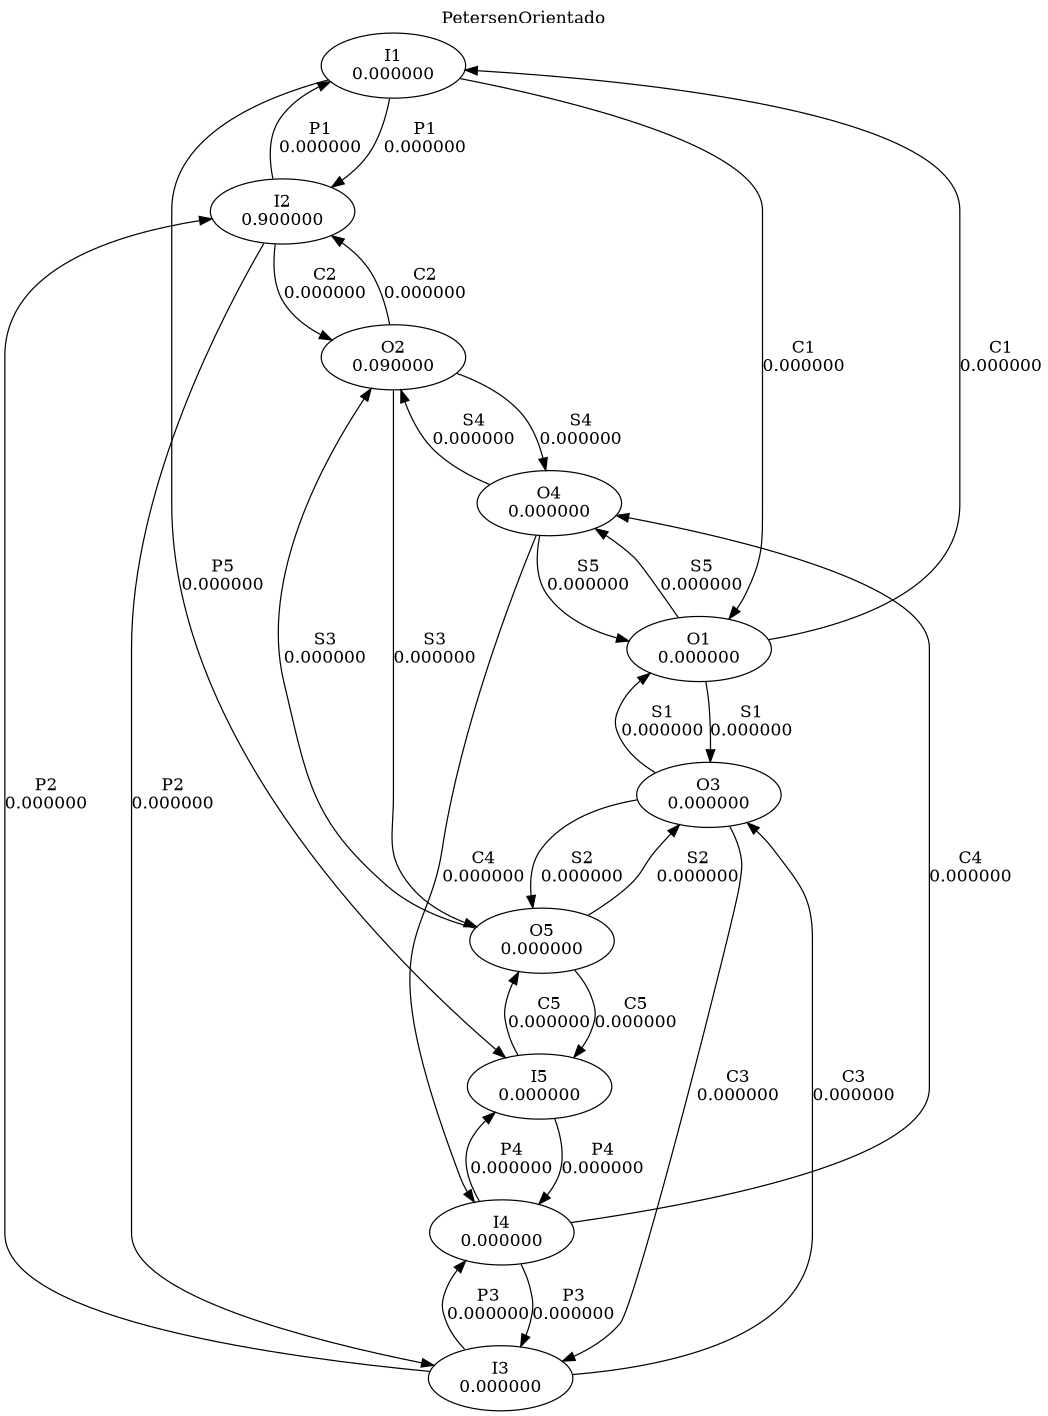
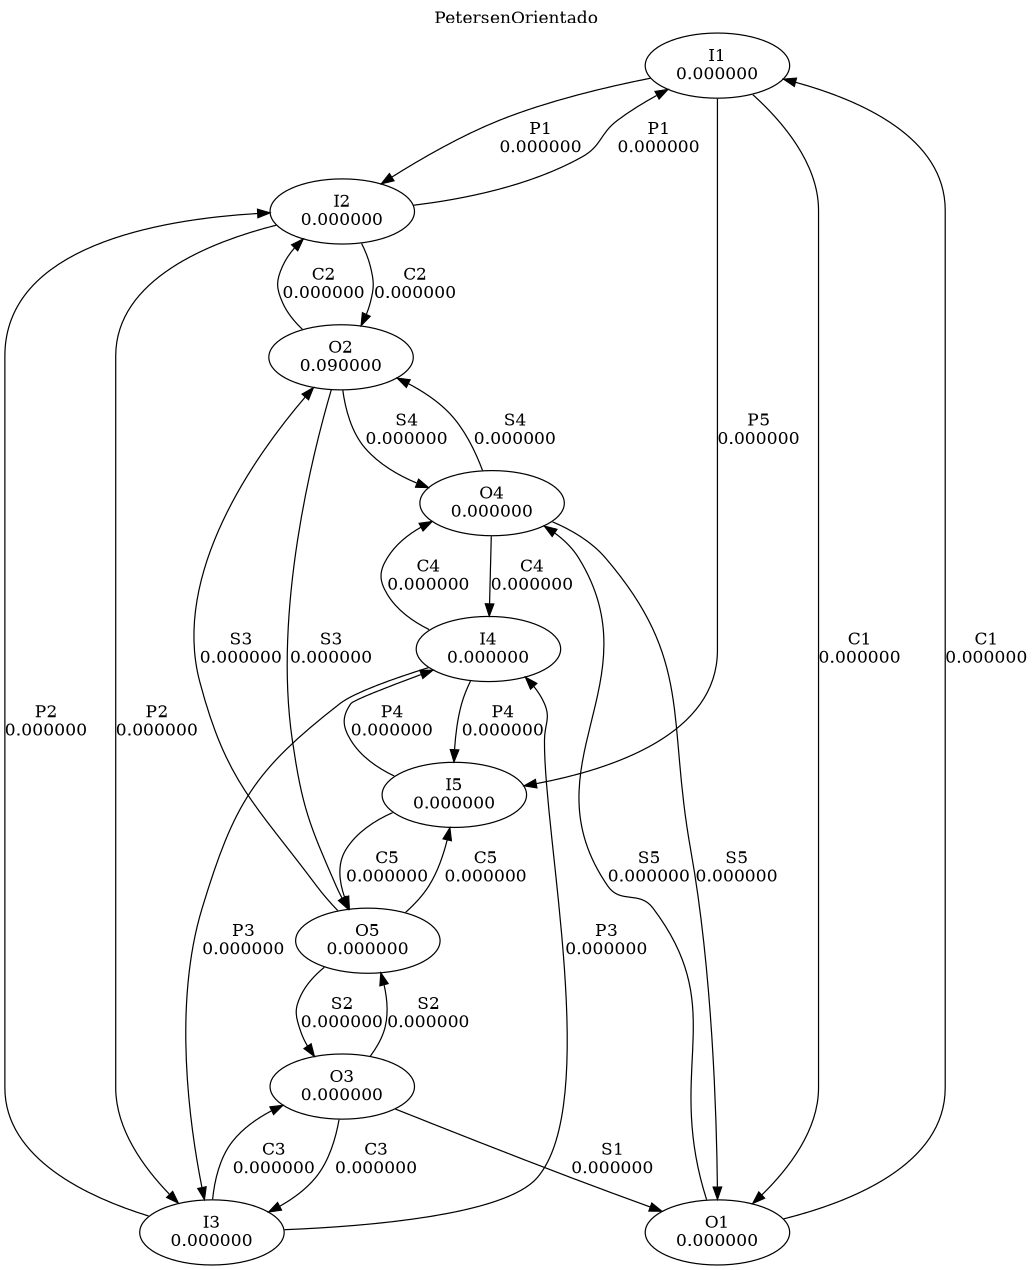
node "I2 0.900000": label "I2 0.900000" -> "I2 0.000000"
edge "O1 0.000000" -> "O3 0.000000": removed, label "S1 0.000000"
